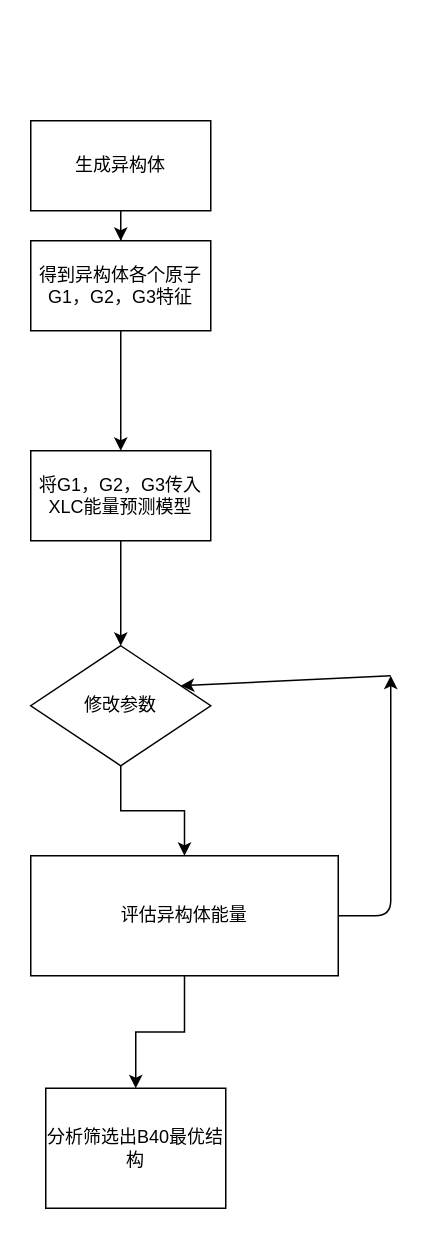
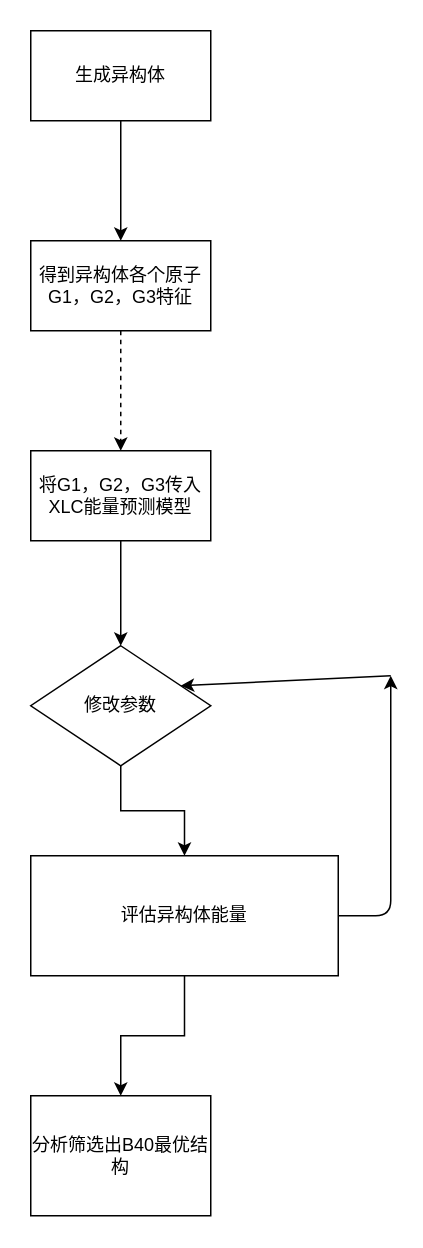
node "生成异构体": moved (121, 166) -> (121, 76)
edge "得到异构体各个原子G1，G2，G3特征" -> "将G1，G2，G3传入XLC能量预测模型": style solid -> dashed
node "分析筛选出B40最优结构": moved (136, 1148) -> (121, 1156)
